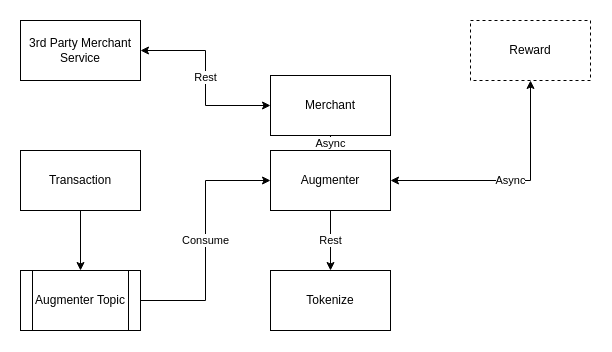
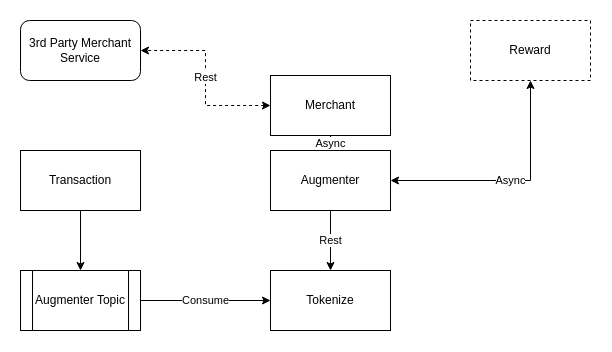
node "3rd Party Merchant Service": shape rectangle -> rounded rectangle
edge "3rd Party Merchant Service" -- "Merchant": style solid -> dashed
edge "Augmenter Topic" -> "Augmenter": now "Augmenter Topic" -> "Tokenize"
